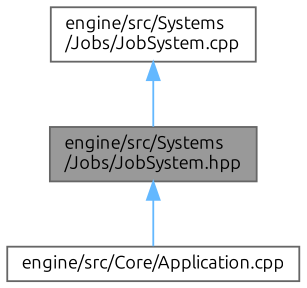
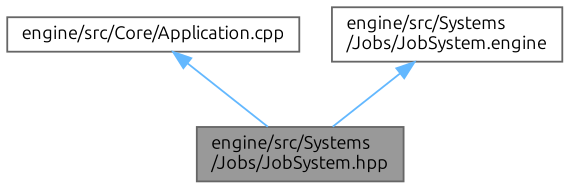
node "engine/src/Systems /Jobs/JobSystem.cpp": label "engine/src/Systems /Jobs/JobSystem.cpp" -> "engine/src/Systems /Jobs/JobSystem.engine"
edge "engine/src/Core/Application.cpp" -> "engine/src/Systems /Jobs/JobSystem.hpp": reversed
